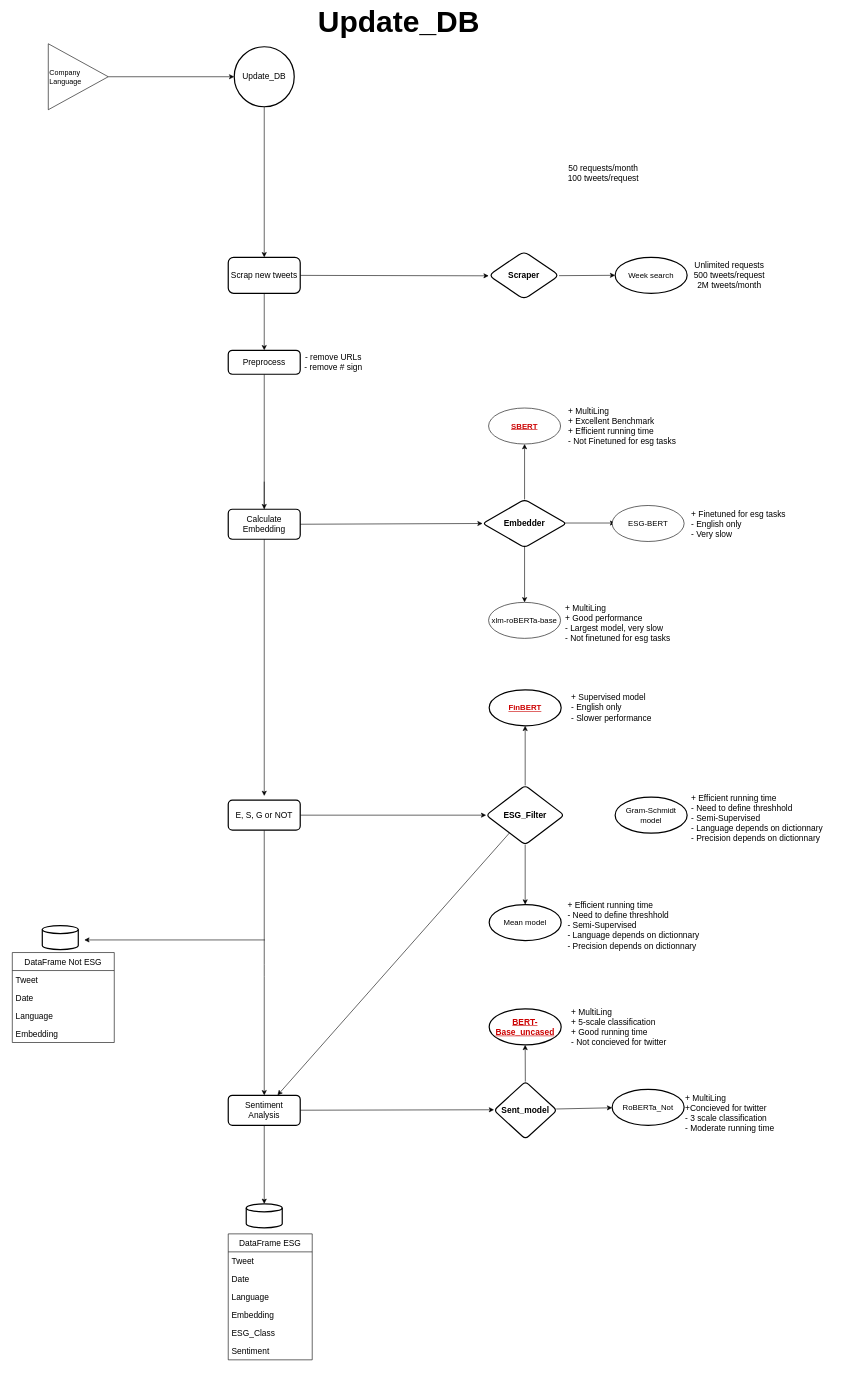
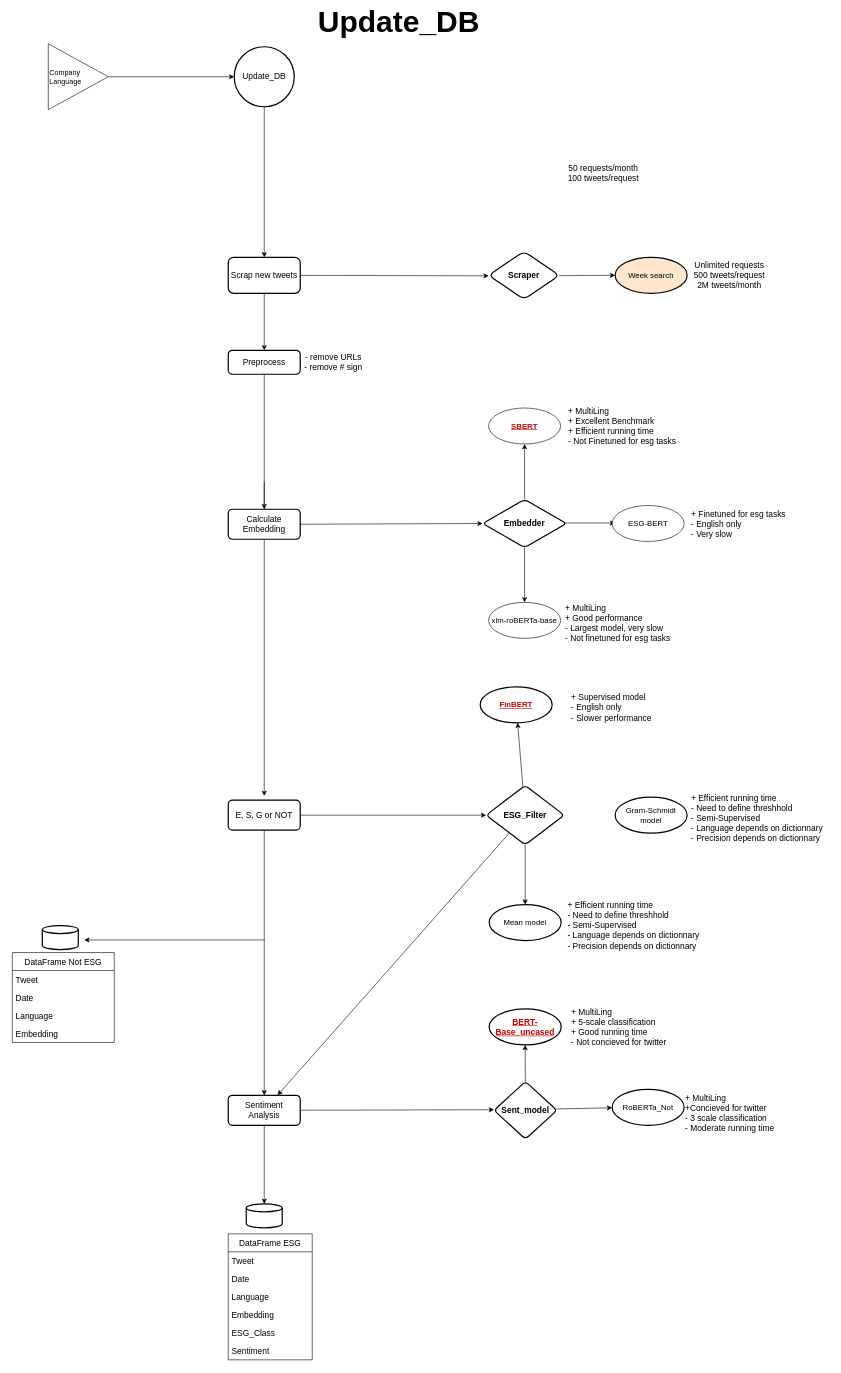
node "Week search": fillcolor #ffffff -> #ffe6cc
node "FinBERT": moved (525, 708) -> (516, 705)
